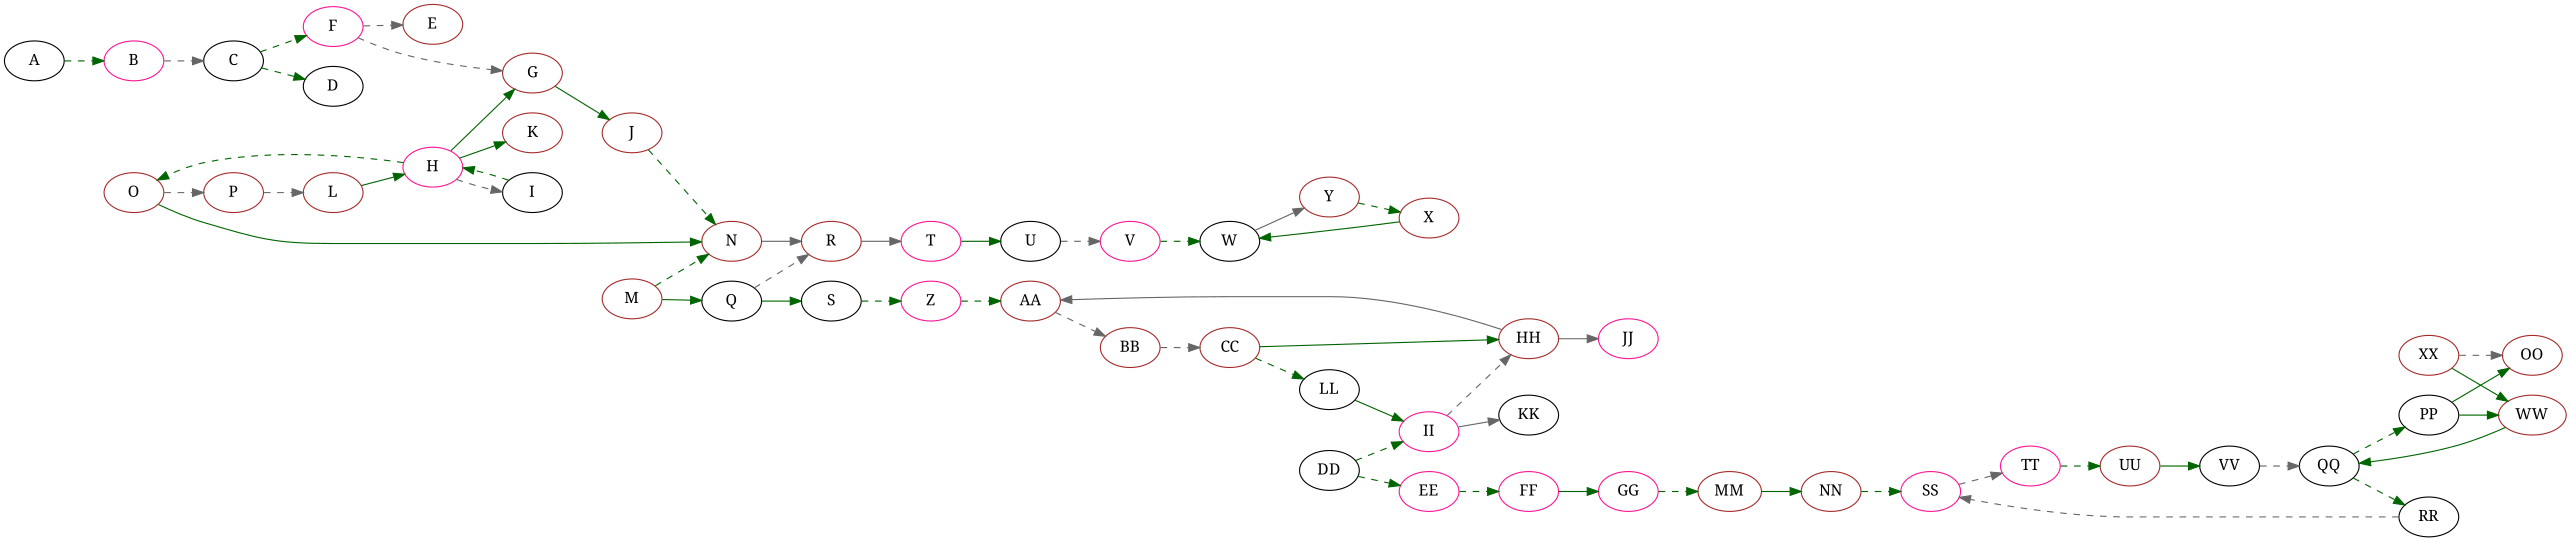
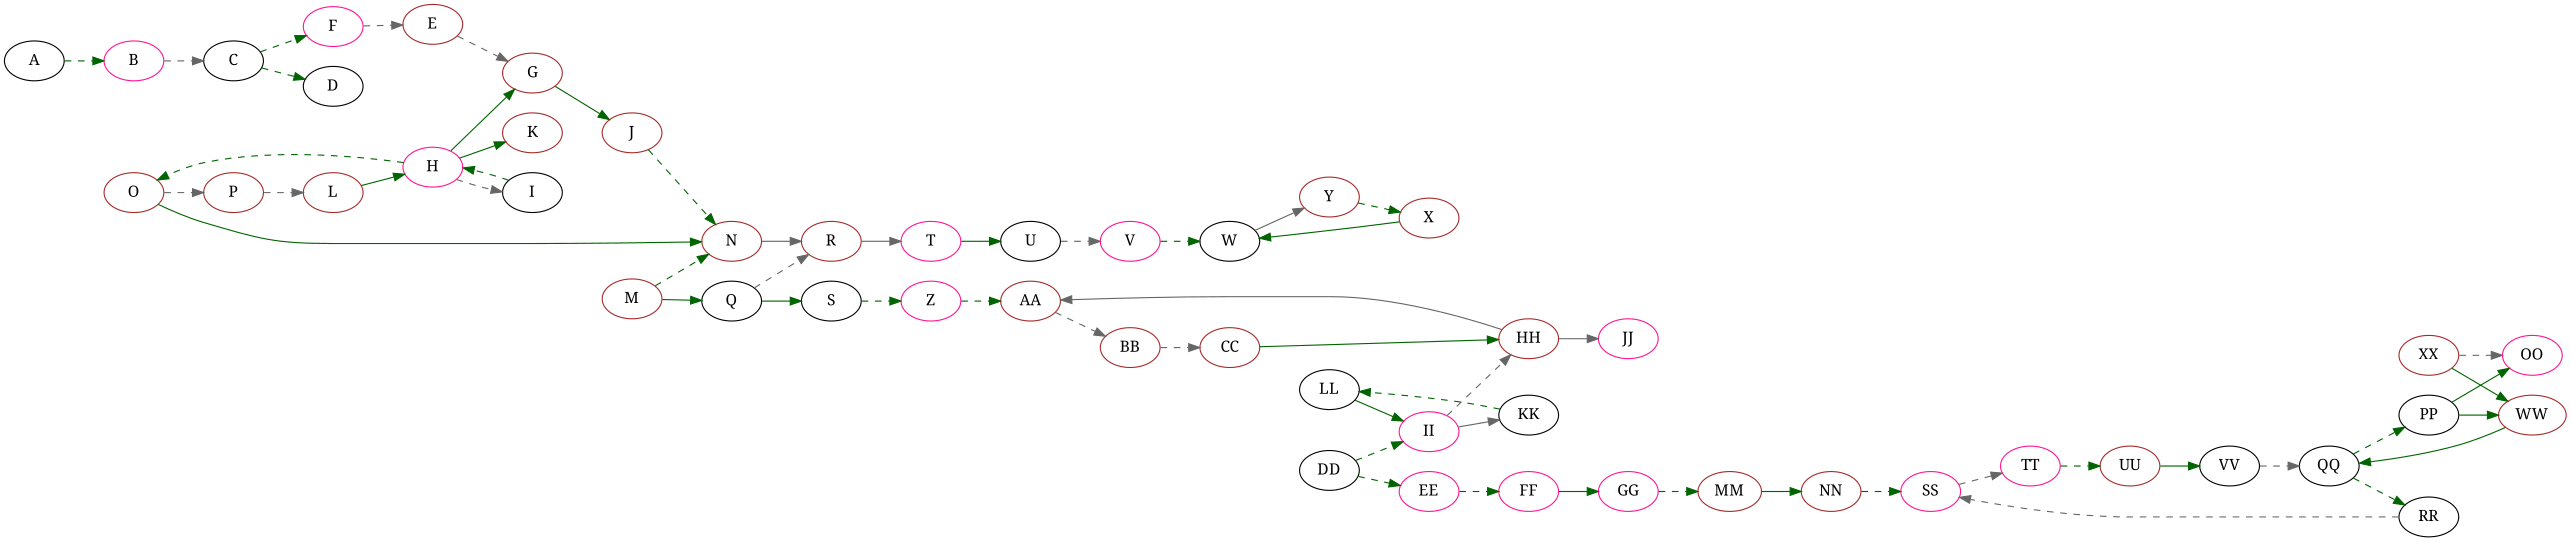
edge "F" -> "G": now "E" -> "G"
node "OO": color brown -> deeppink
edge "CC" -> "LL": now "KK" -> "LL"
